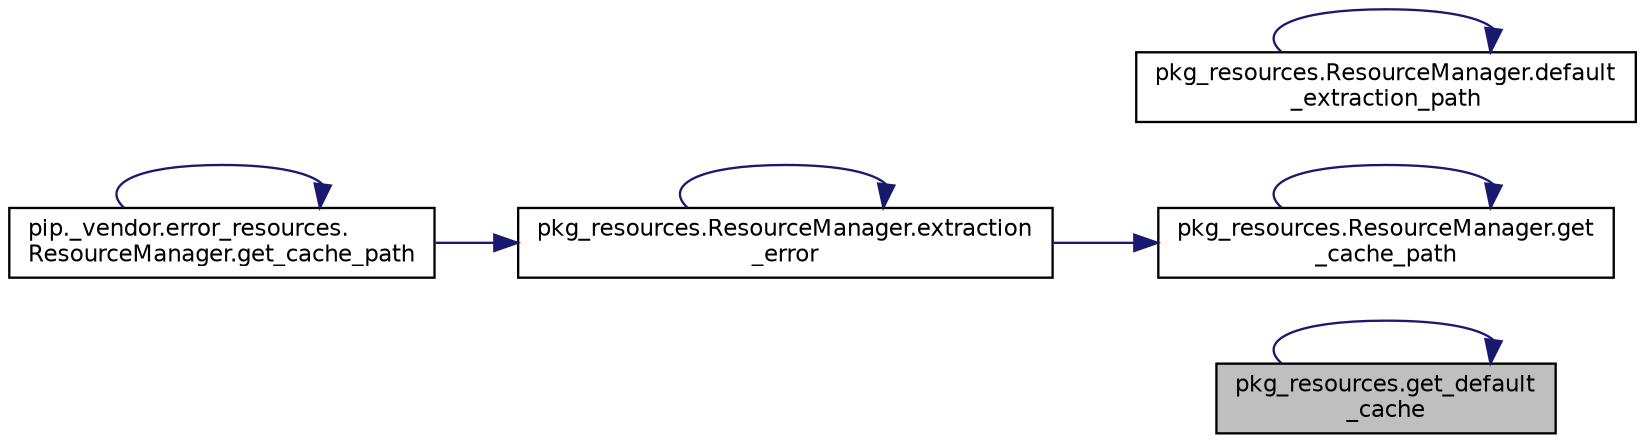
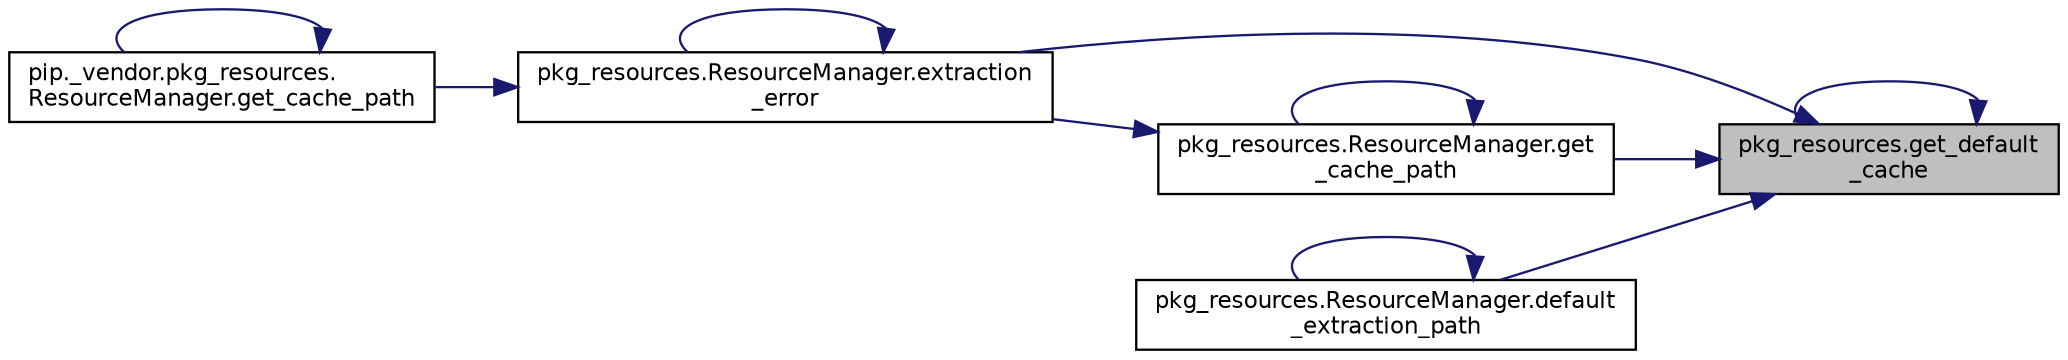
edge "pkg_resources.ResourceManager.extraction _error" -> "pkg_resources.get_default _cache": added
edge "pkg_resources.ResourceManager.get _cache_path" -> "pkg_resources.get_default _cache": added
edge "pkg_resources.ResourceManager.default _extraction_path" -> "pkg_resources.get_default _cache": added
node "pip._vendor.error_resources. ResourceManager.get_cache_path": label "pip._vendor.error_resources. ResourceManager.get_cache_path" -> "pip._vendor.pkg_resources. ResourceManager.get_cache_path"
